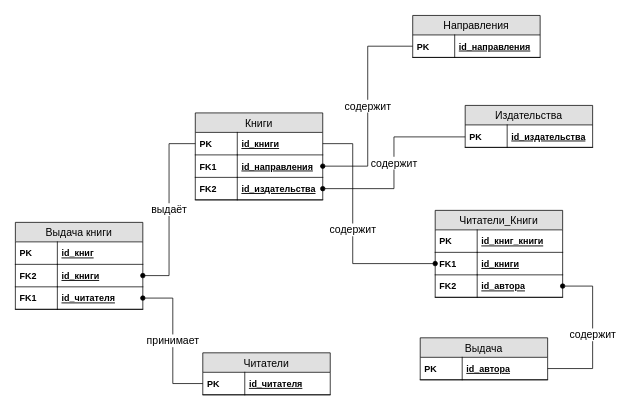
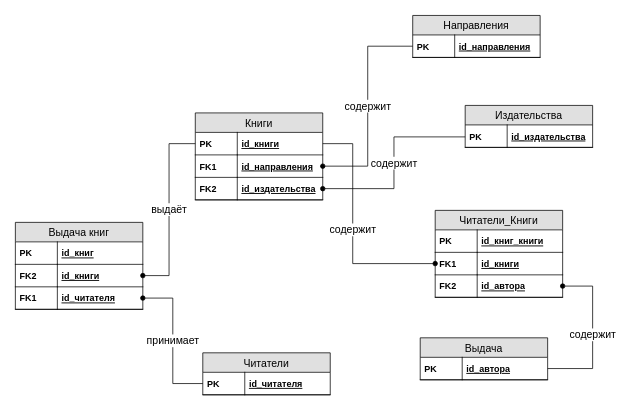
node "Выдача книги": label "Выдача книги" -> "Выдача книг"
